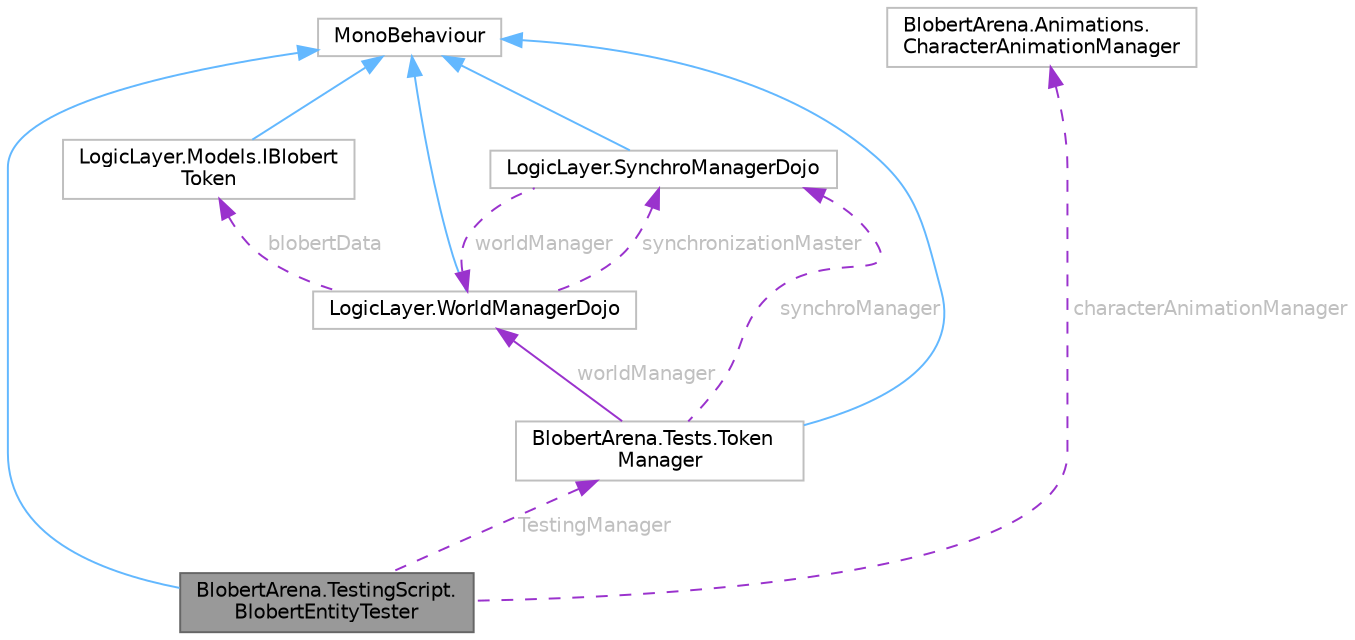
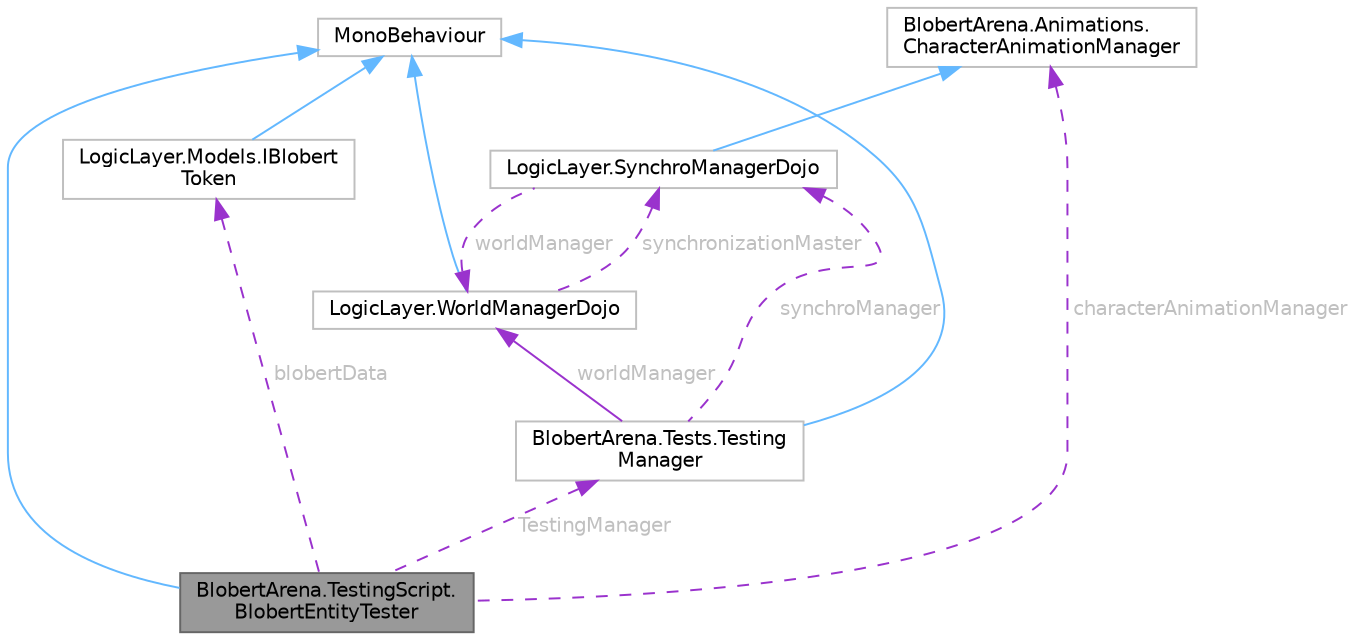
edge "LogicLayer.SynchroManagerDojo" -> "MonoBehaviour": now "LogicLayer.SynchroManagerDojo" -> "BlobertArena.Animations. CharacterAnimationManager"
edge "LogicLayer.WorldManagerDojo" -> "LogicLayer.Models.IBlobert Token": now "BlobertArena.TestingScript. BlobertEntityTester" -> "LogicLayer.Models.IBlobert Token"
node "BlobertArena.Tests.Token Manager": label "BlobertArena.Tests.Token Manager" -> "BlobertArena.Tests.Testing Manager"
